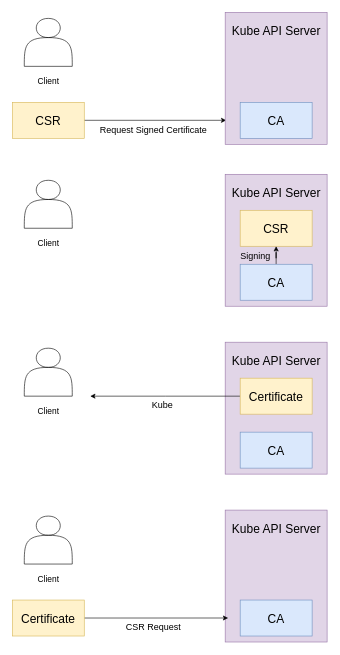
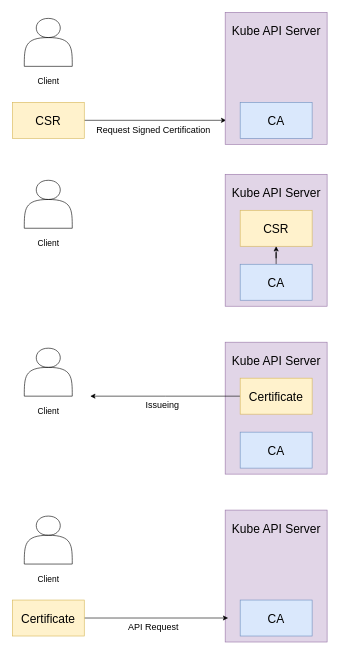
node "Request Signed Certificate": label "Request Signed Certificate" -> "Request Signed Certification"
node "Signing": removed
node "Kube": label "Kube" -> "Issueing"
node "CSR Request": label "CSR Request" -> "API Request"
